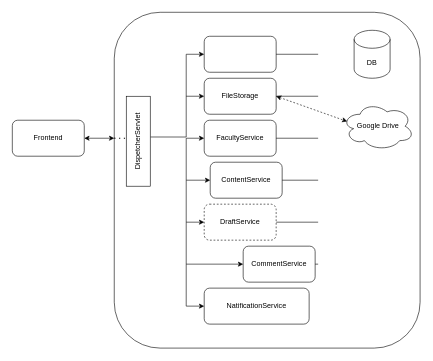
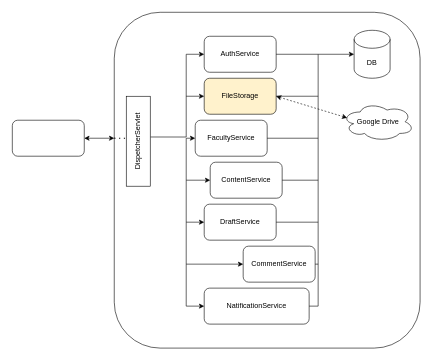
node "AuthService": added
edge "NatificationService" -> "DB": added
node "FileStorage": fillcolor #ffffff -> #fff2cc
node "Google Drive": size 72x48 -> 72x39
node "Frontend": removed
node "FacultyService": moved (240, 138) -> (231, 138)
node "DraftService": style dashed -> solid
